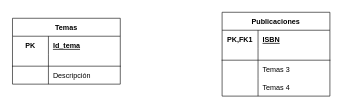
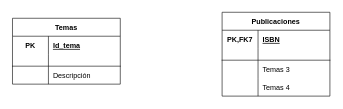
node "PK,FK1": label "PK,FK1" -> "PK,FK7"
